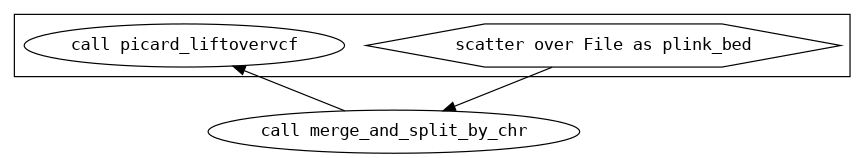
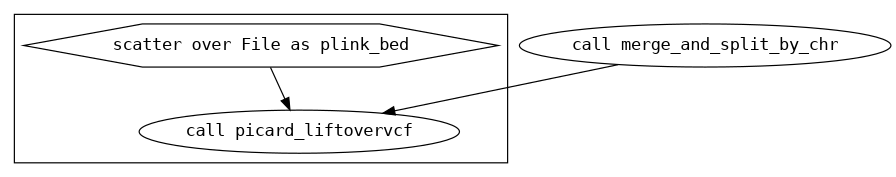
edge "scatter over File as plink_bed" -> "call merge_and_split_by_chr": now "scatter over File as plink_bed" -> "call picard_liftovervcf"
